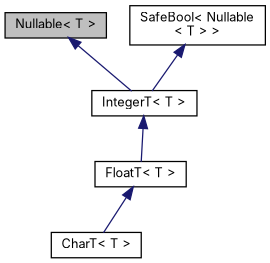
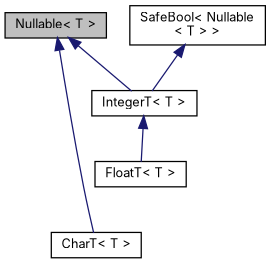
edge "CharT< T >" -> "FloatT< T >": now "CharT< T >" -> "Nullable< T >"
